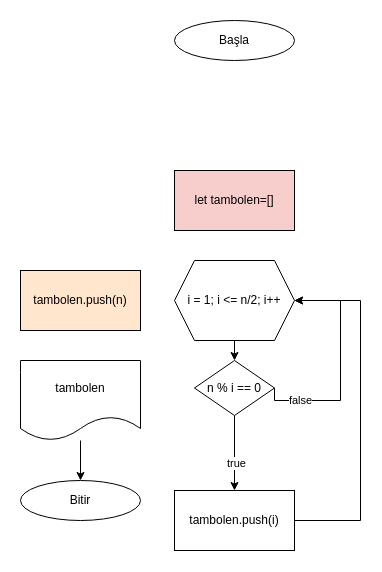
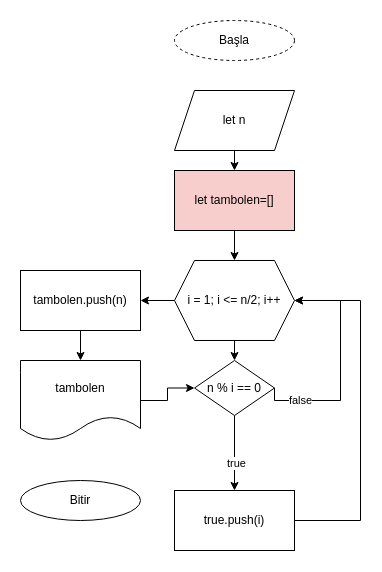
node "Başla": style solid -> dashed
node "let n": added
edge "let n" -> "let tambolen=[]": added
edge "let tambolen=[]" -> "i = 1; i <= n/2; i++": added
node "tambolen.push(n)": fillcolor #ffe6cc -> #ffffff
edge "i = 1; i <= n/2; i++" -> "tambolen.push(n)": added
edge "tambolen.push(n)" -> "tambolen": added
edge "tambolen" -> "Bitir": now "tambolen" -> "n % i == 0"
node "tambolen.push(i)": label "tambolen.push(i)" -> "true.push(i)"
